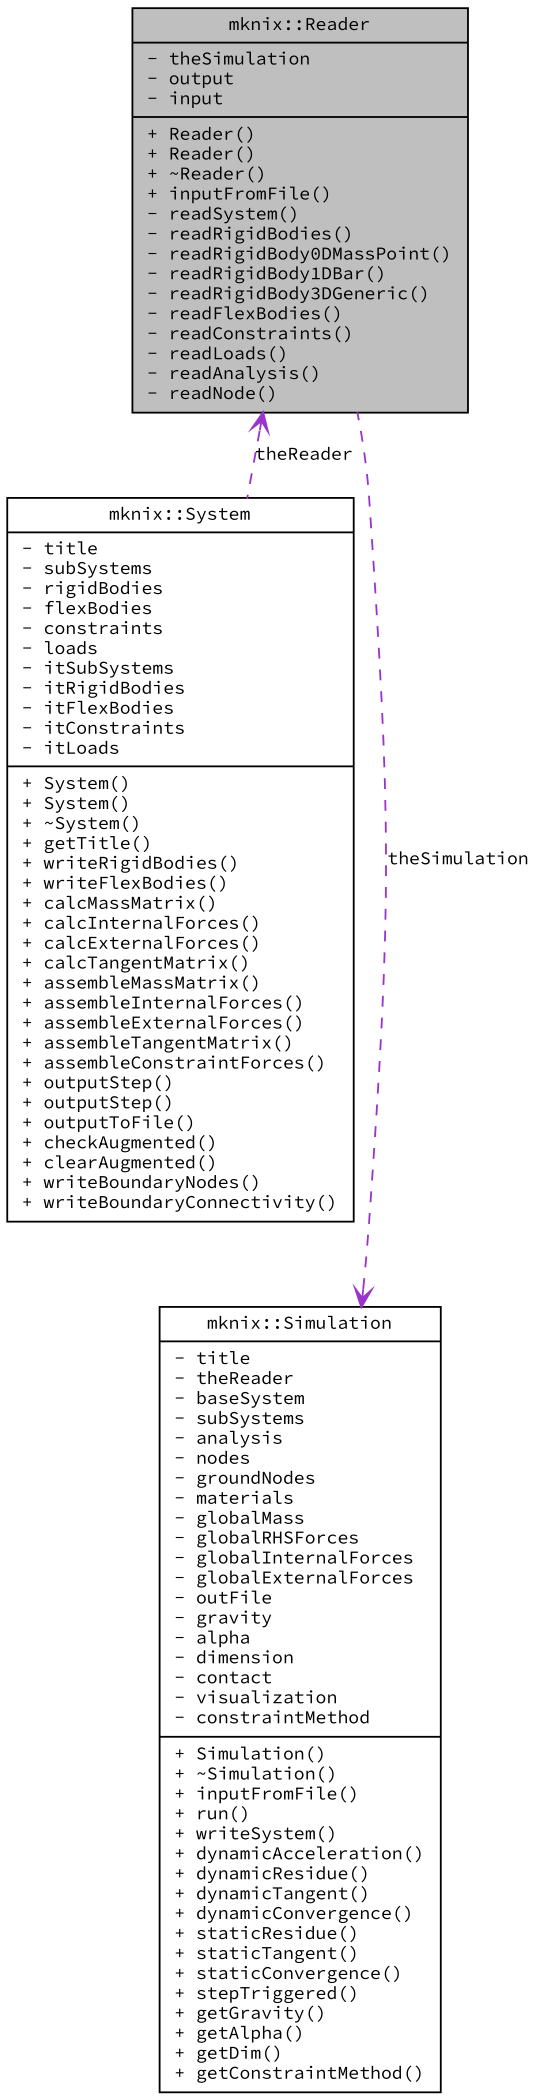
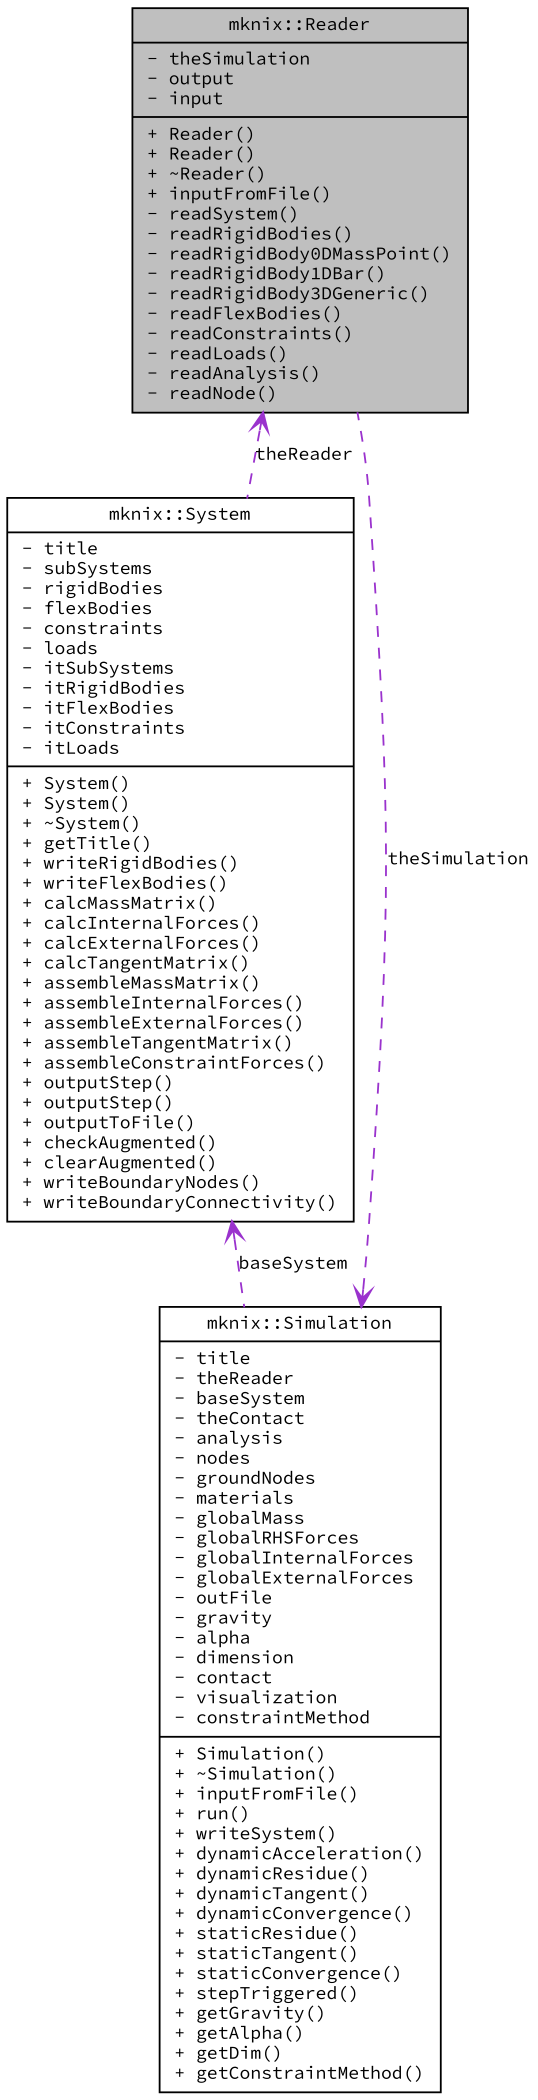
edge "mknix::Simulation" -> "mknix::System": added, label "baseSystem"
node "mknix::Simulation": text "- subSystems" -> "- theContact"
